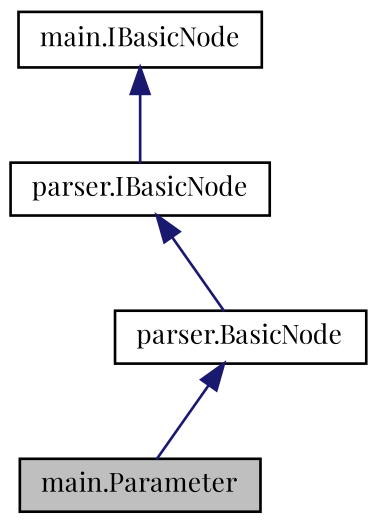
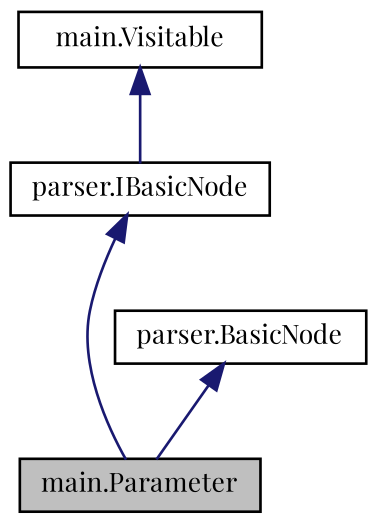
node "main.IBasicNode": label "main.IBasicNode" -> "main.Visitable"
edge "parser.BasicNode" -> "parser.IBasicNode": now "main.Parameter" -> "parser.IBasicNode"
